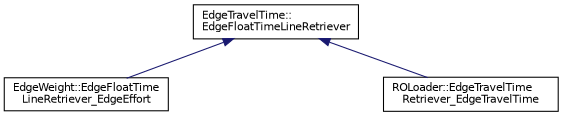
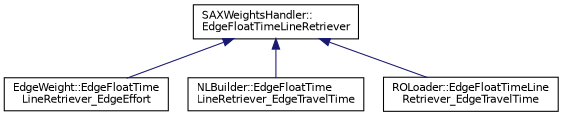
node "EdgeTravelTime:: EdgeFloatTimeLineRetriever": label "EdgeTravelTime:: EdgeFloatTimeLineRetriever" -> "SAXWeightsHandler:: EdgeFloatTimeLineRetriever"
node "NLBuilder::EdgeFloatTime LineRetriever_EdgeTravelTime": added
node "ROLoader::EdgeTravelTime Retriever_EdgeTravelTime": label "ROLoader::EdgeTravelTime Retriever_EdgeTravelTime" -> "ROLoader::EdgeFloatTimeLine Retriever_EdgeTravelTime"
